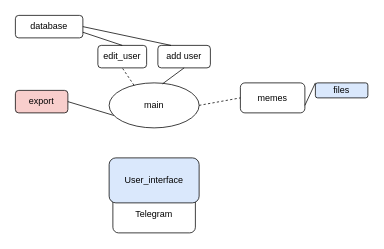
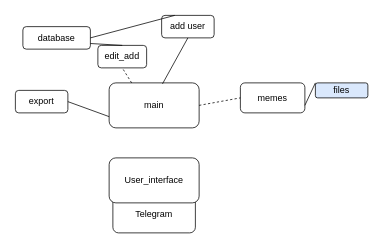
node "database": moved (49, 27) -> (57, 38)
node "edit_user": label "edit_user" -> "edit_add"
node "add user": moved (184, 57) -> (188, 27)
node "export": fillcolor #f8cecc -> #ffffff
node "main": shape ellipse -> rounded rectangle
node "User_interface": fillcolor #dae8fc -> #ffffff
